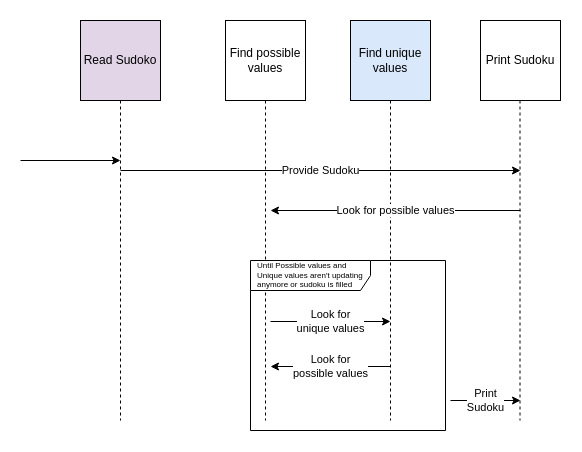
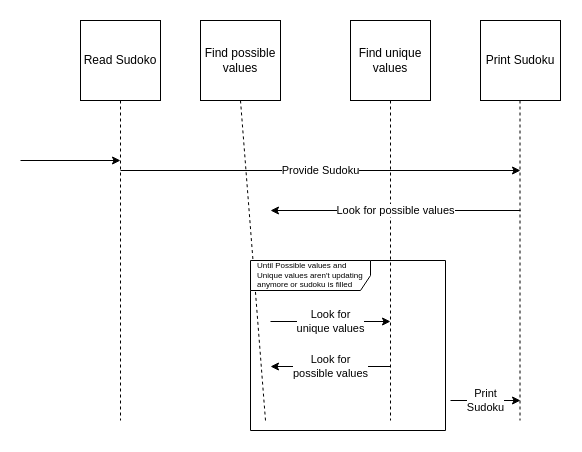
node "Read Sudoko": fillcolor #e1d5e7 -> #ffffff
node "Find possible values": moved (266, 61) -> (241, 61)
node "Find unique values": fillcolor #dae8fc -> #ffffff
